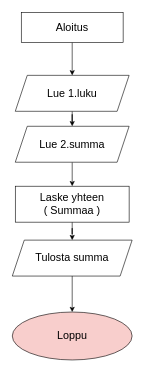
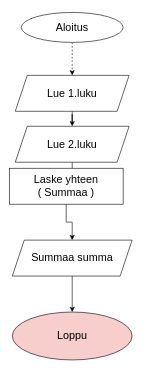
node "Aloitus": shape rectangle -> ellipse
edge "Aloitus" -> "Lue 1.luku": style solid -> dashed
node "Lue 2.summa": label "Lue 2.summa" -> "Lue 2.luku"
node "Laske yhteen ( Summaa )": moved (72, 204) -> (66, 186)
node "Tulosta summa": label "Tulosta summa" -> "Summaa summa"
